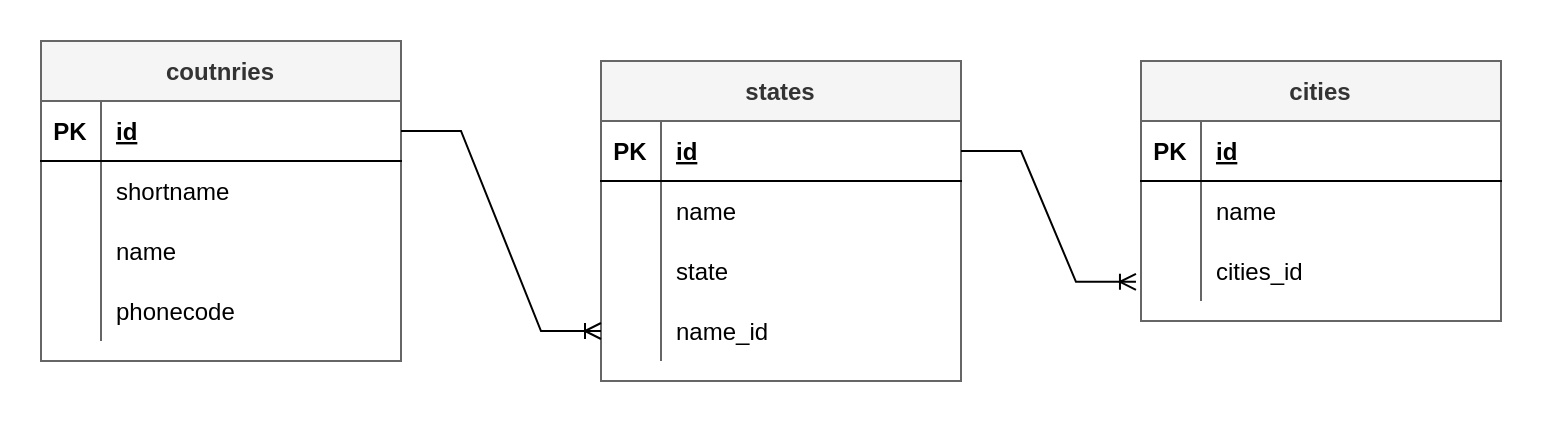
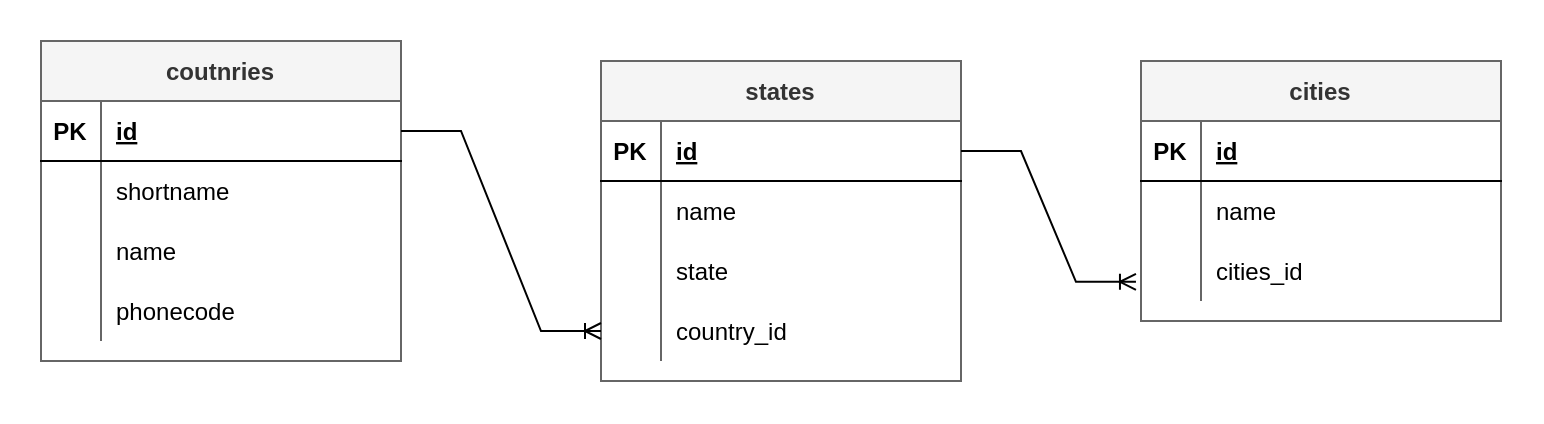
node "name_id": label "name_id" -> "country_id"
